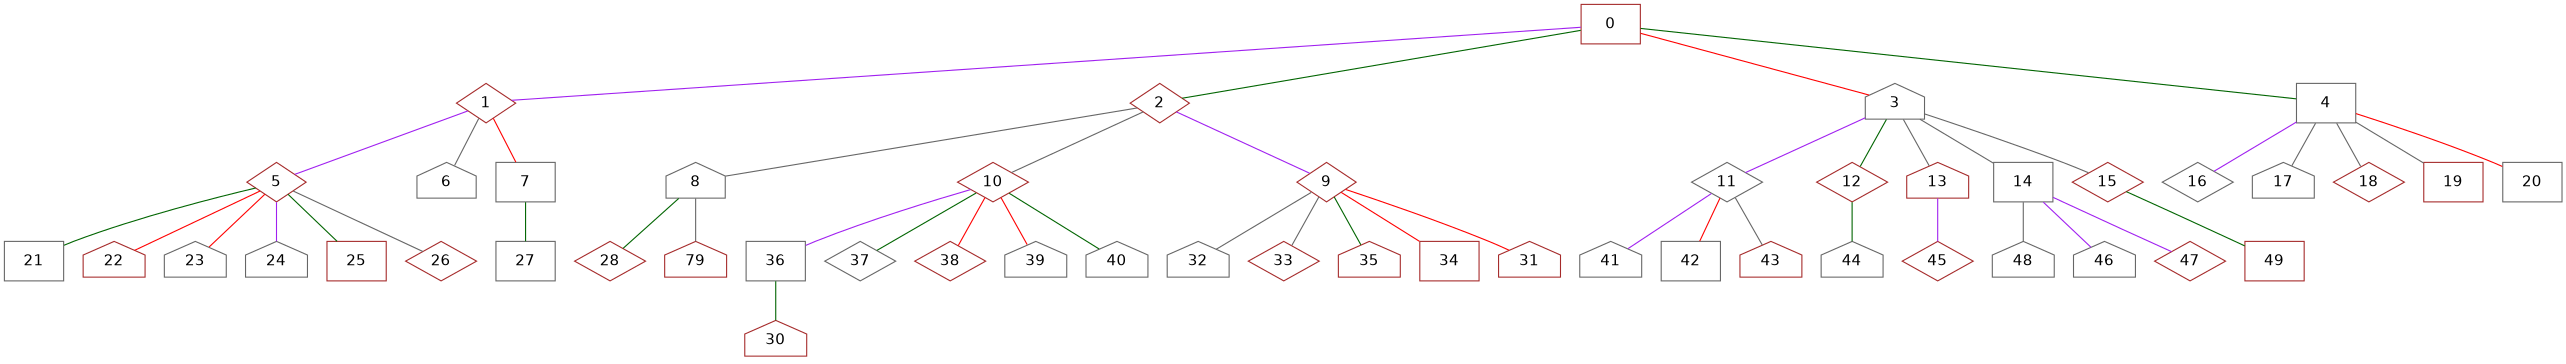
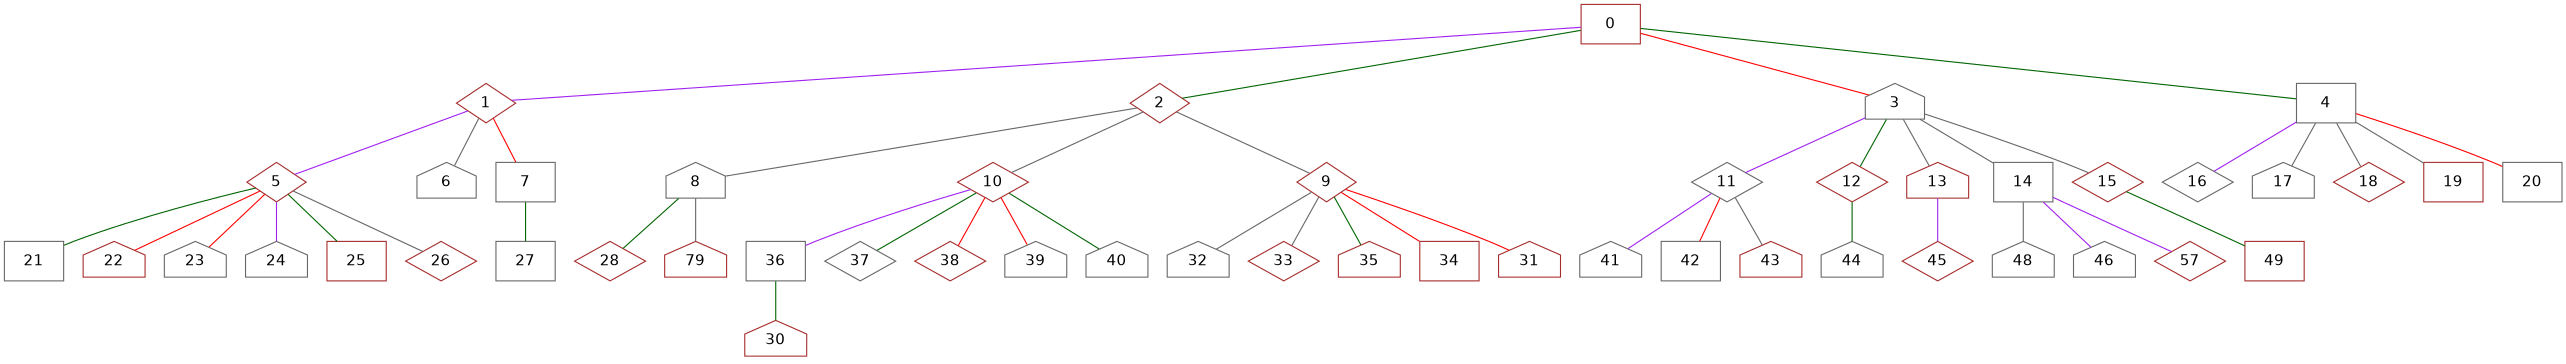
edge "2" -- "9": color purple -> gray40
node "47": label "47" -> "57"
